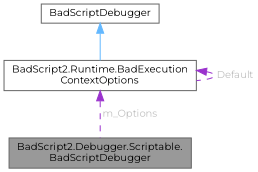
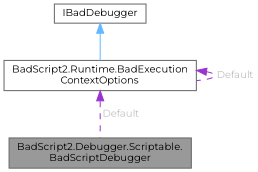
node "BadScriptDebugger": label "BadScriptDebugger" -> "IBadDebugger"
edge "BadScript2.Debugger.Scriptable. BadScriptDebugger" -> "BadScript2.Runtime.BadExecution ContextOptions": label " m_Options" -> " Default"
